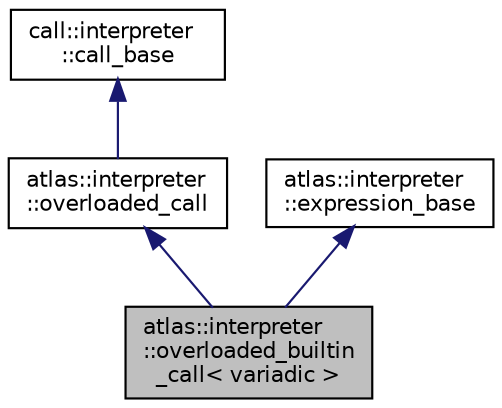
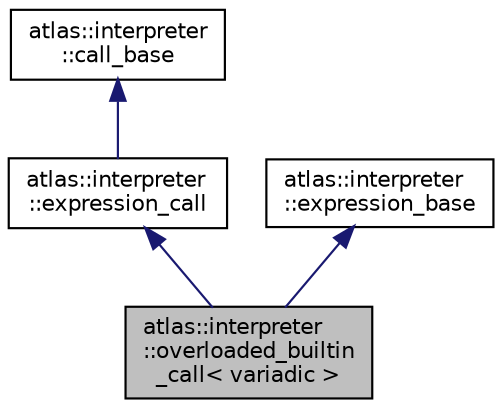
node "call::interpreter ::call_base": label "call::interpreter ::call_base" -> "atlas::interpreter ::call_base"
node "atlas::interpreter ::overloaded_call": label "atlas::interpreter ::overloaded_call" -> "atlas::interpreter ::expression_call"
